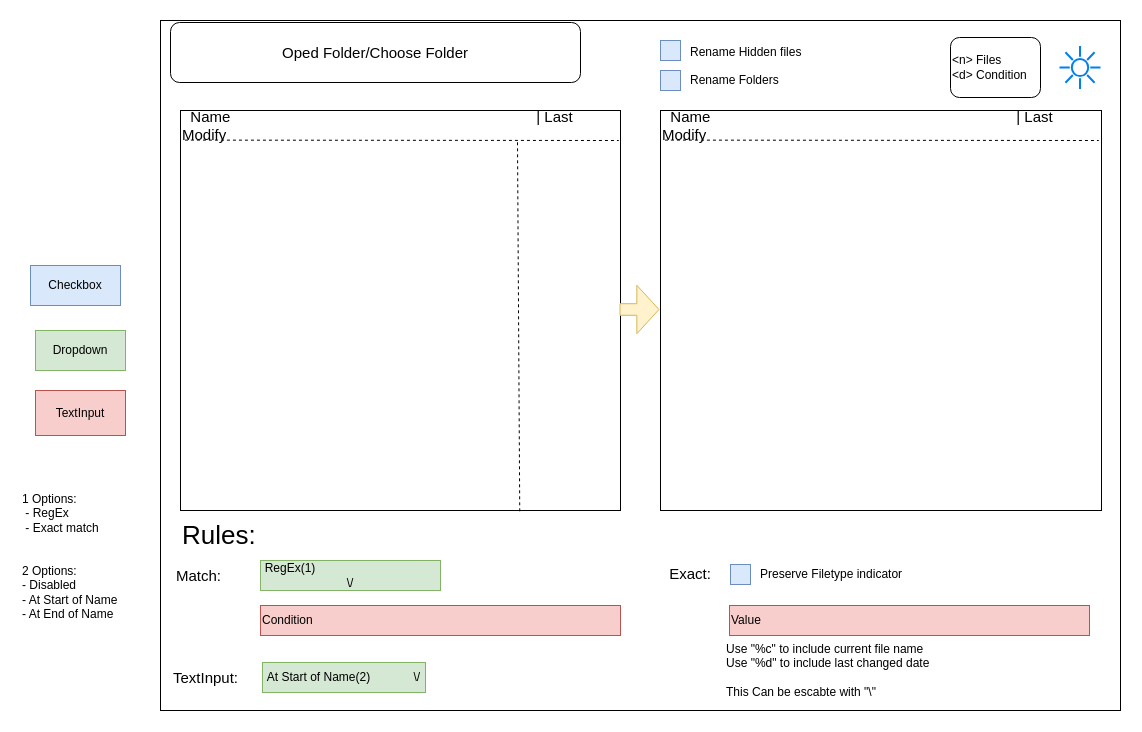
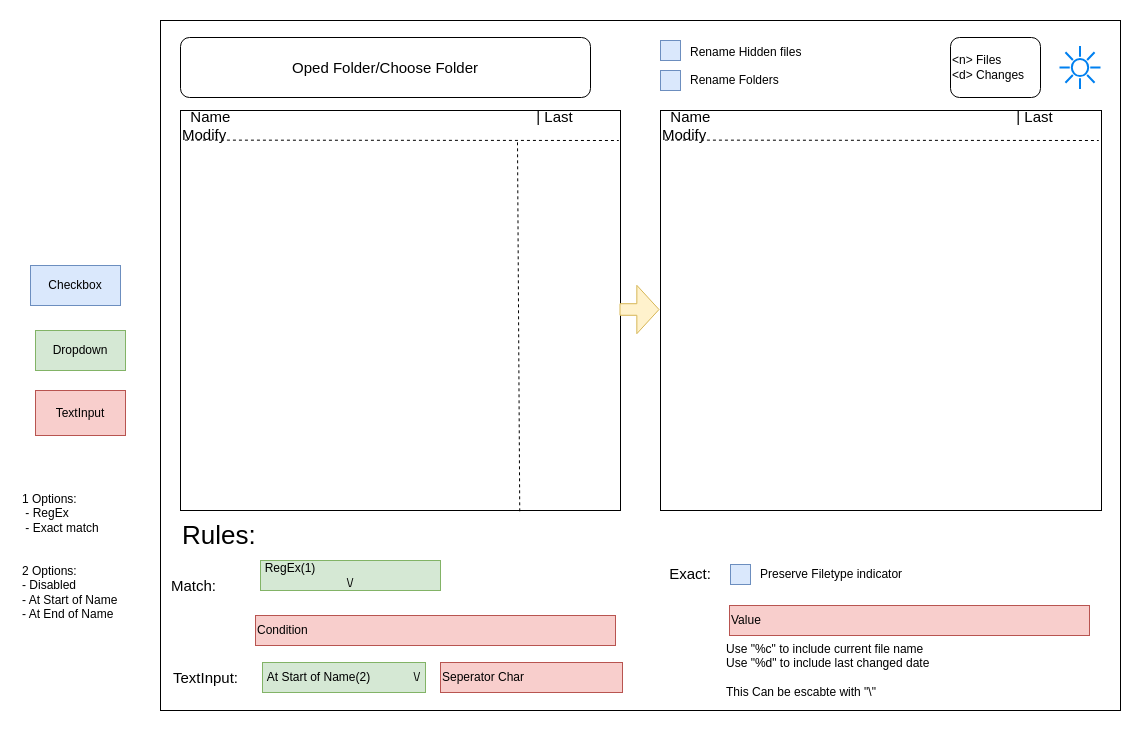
node "Oped Folder/Choose Folder": moved (376, 53) -> (386, 68)
node "<n> Files <d> Condition": label "<n> Files <d> Condition" -> "<n> Files <d> Changes"
node "Match:": moved (205, 576) -> (200, 586)
node "Condition": moved (441, 621) -> (436, 631)
node "Seperator Char": added
